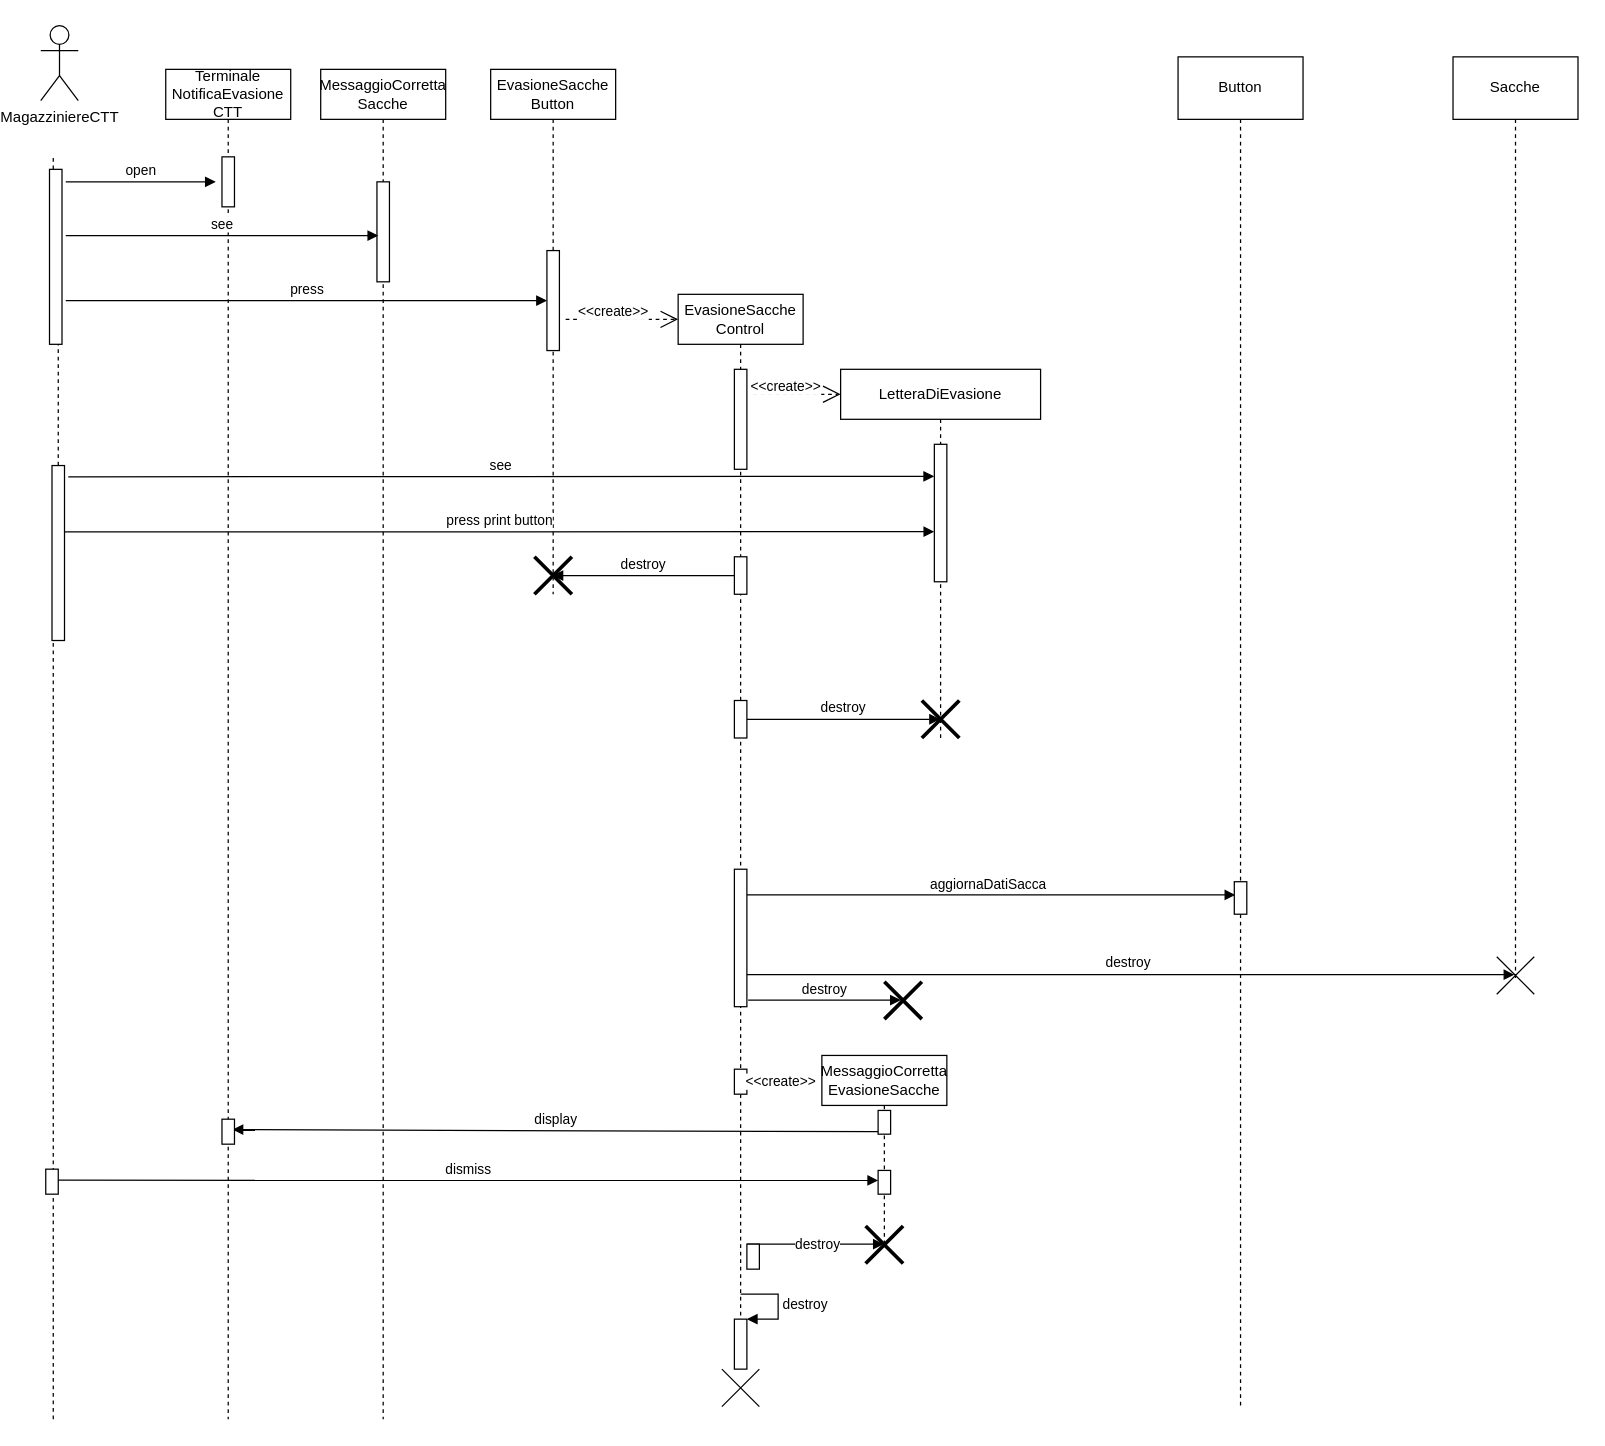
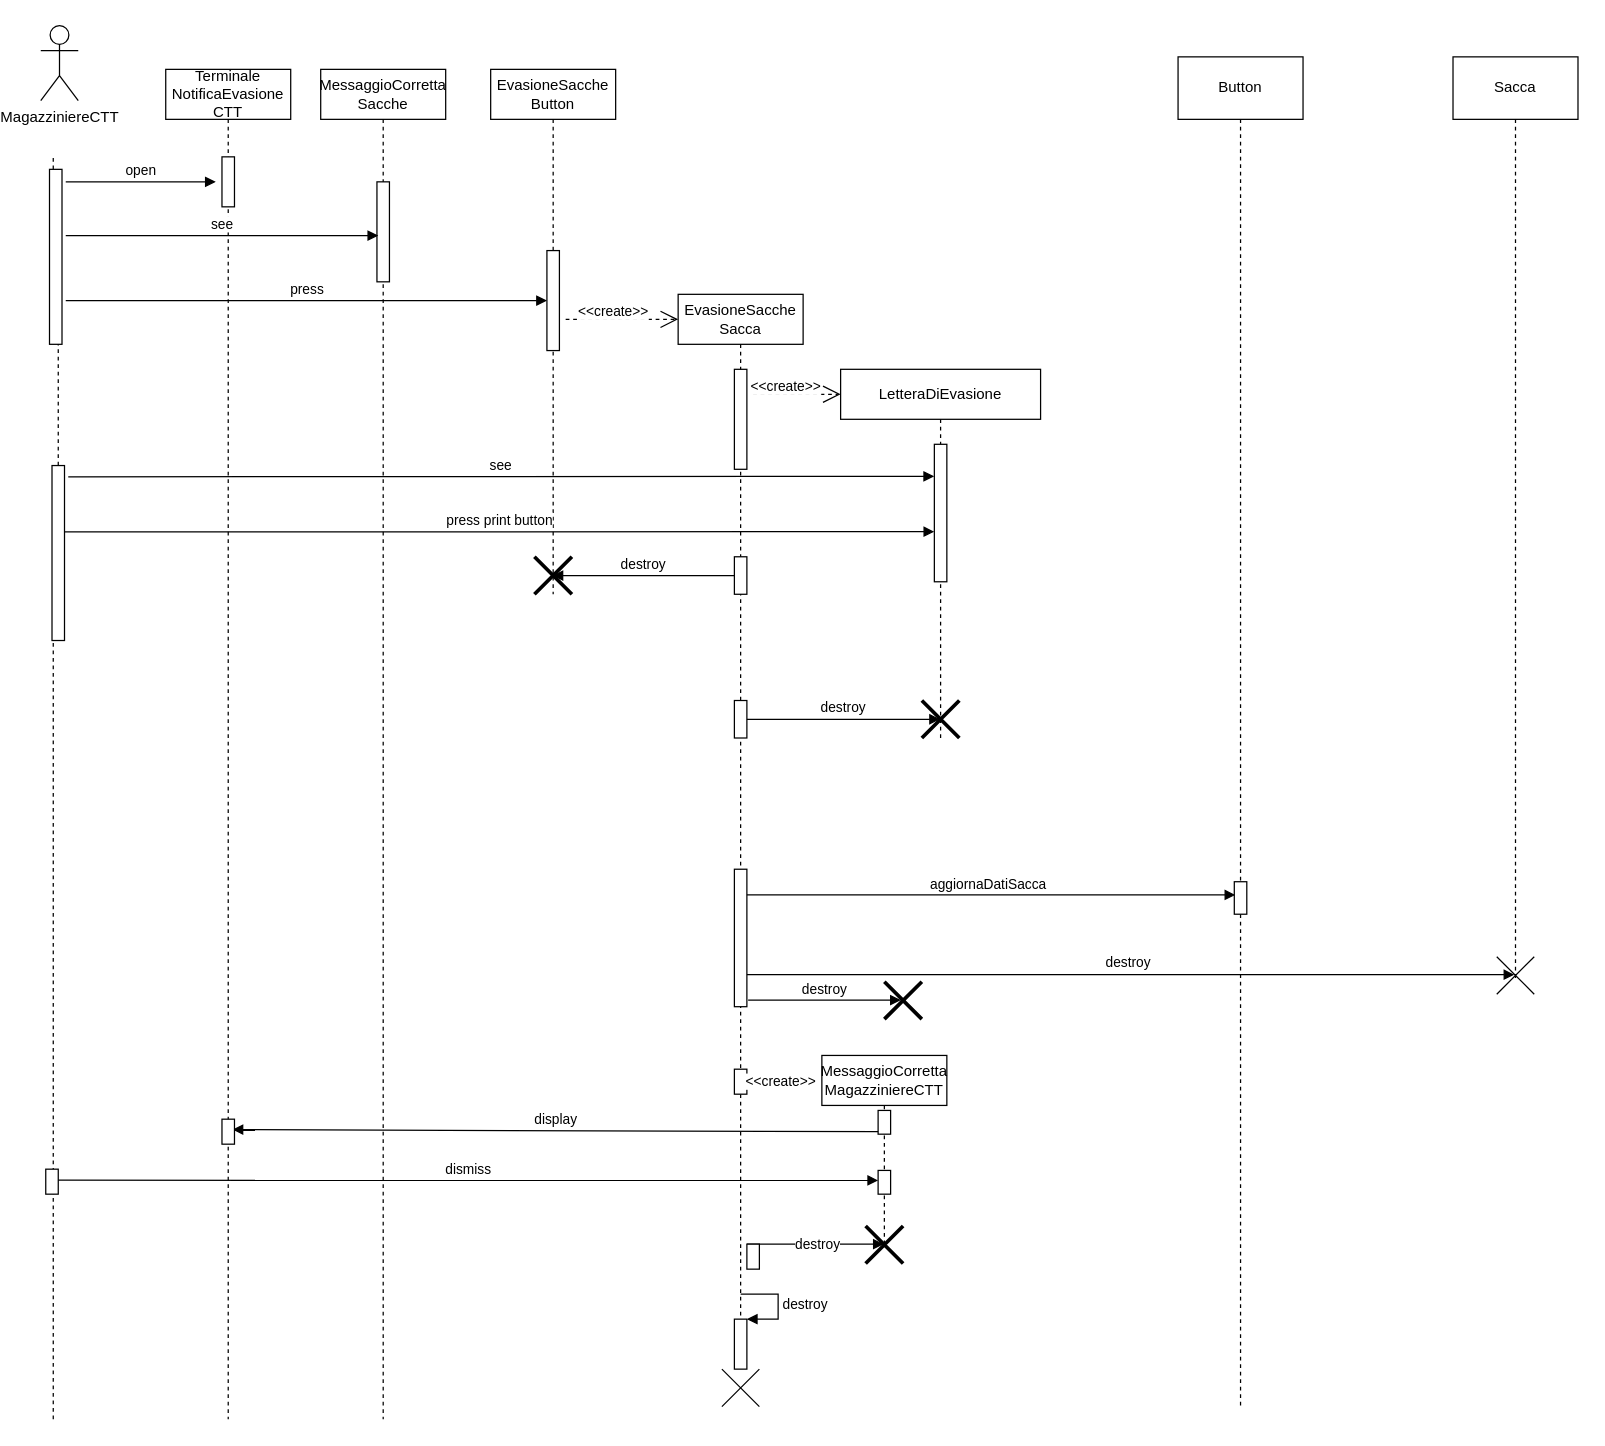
node "Sacche": label "Sacche" -> "Sacca"
node "EvasioneSacche Control": label "EvasioneSacche Control" -> "EvasioneSacche Sacca"
node "MessaggioCorretta EvasioneSacche": label "MessaggioCorretta EvasioneSacche" -> "MessaggioCorretta MagazziniereCTT"
